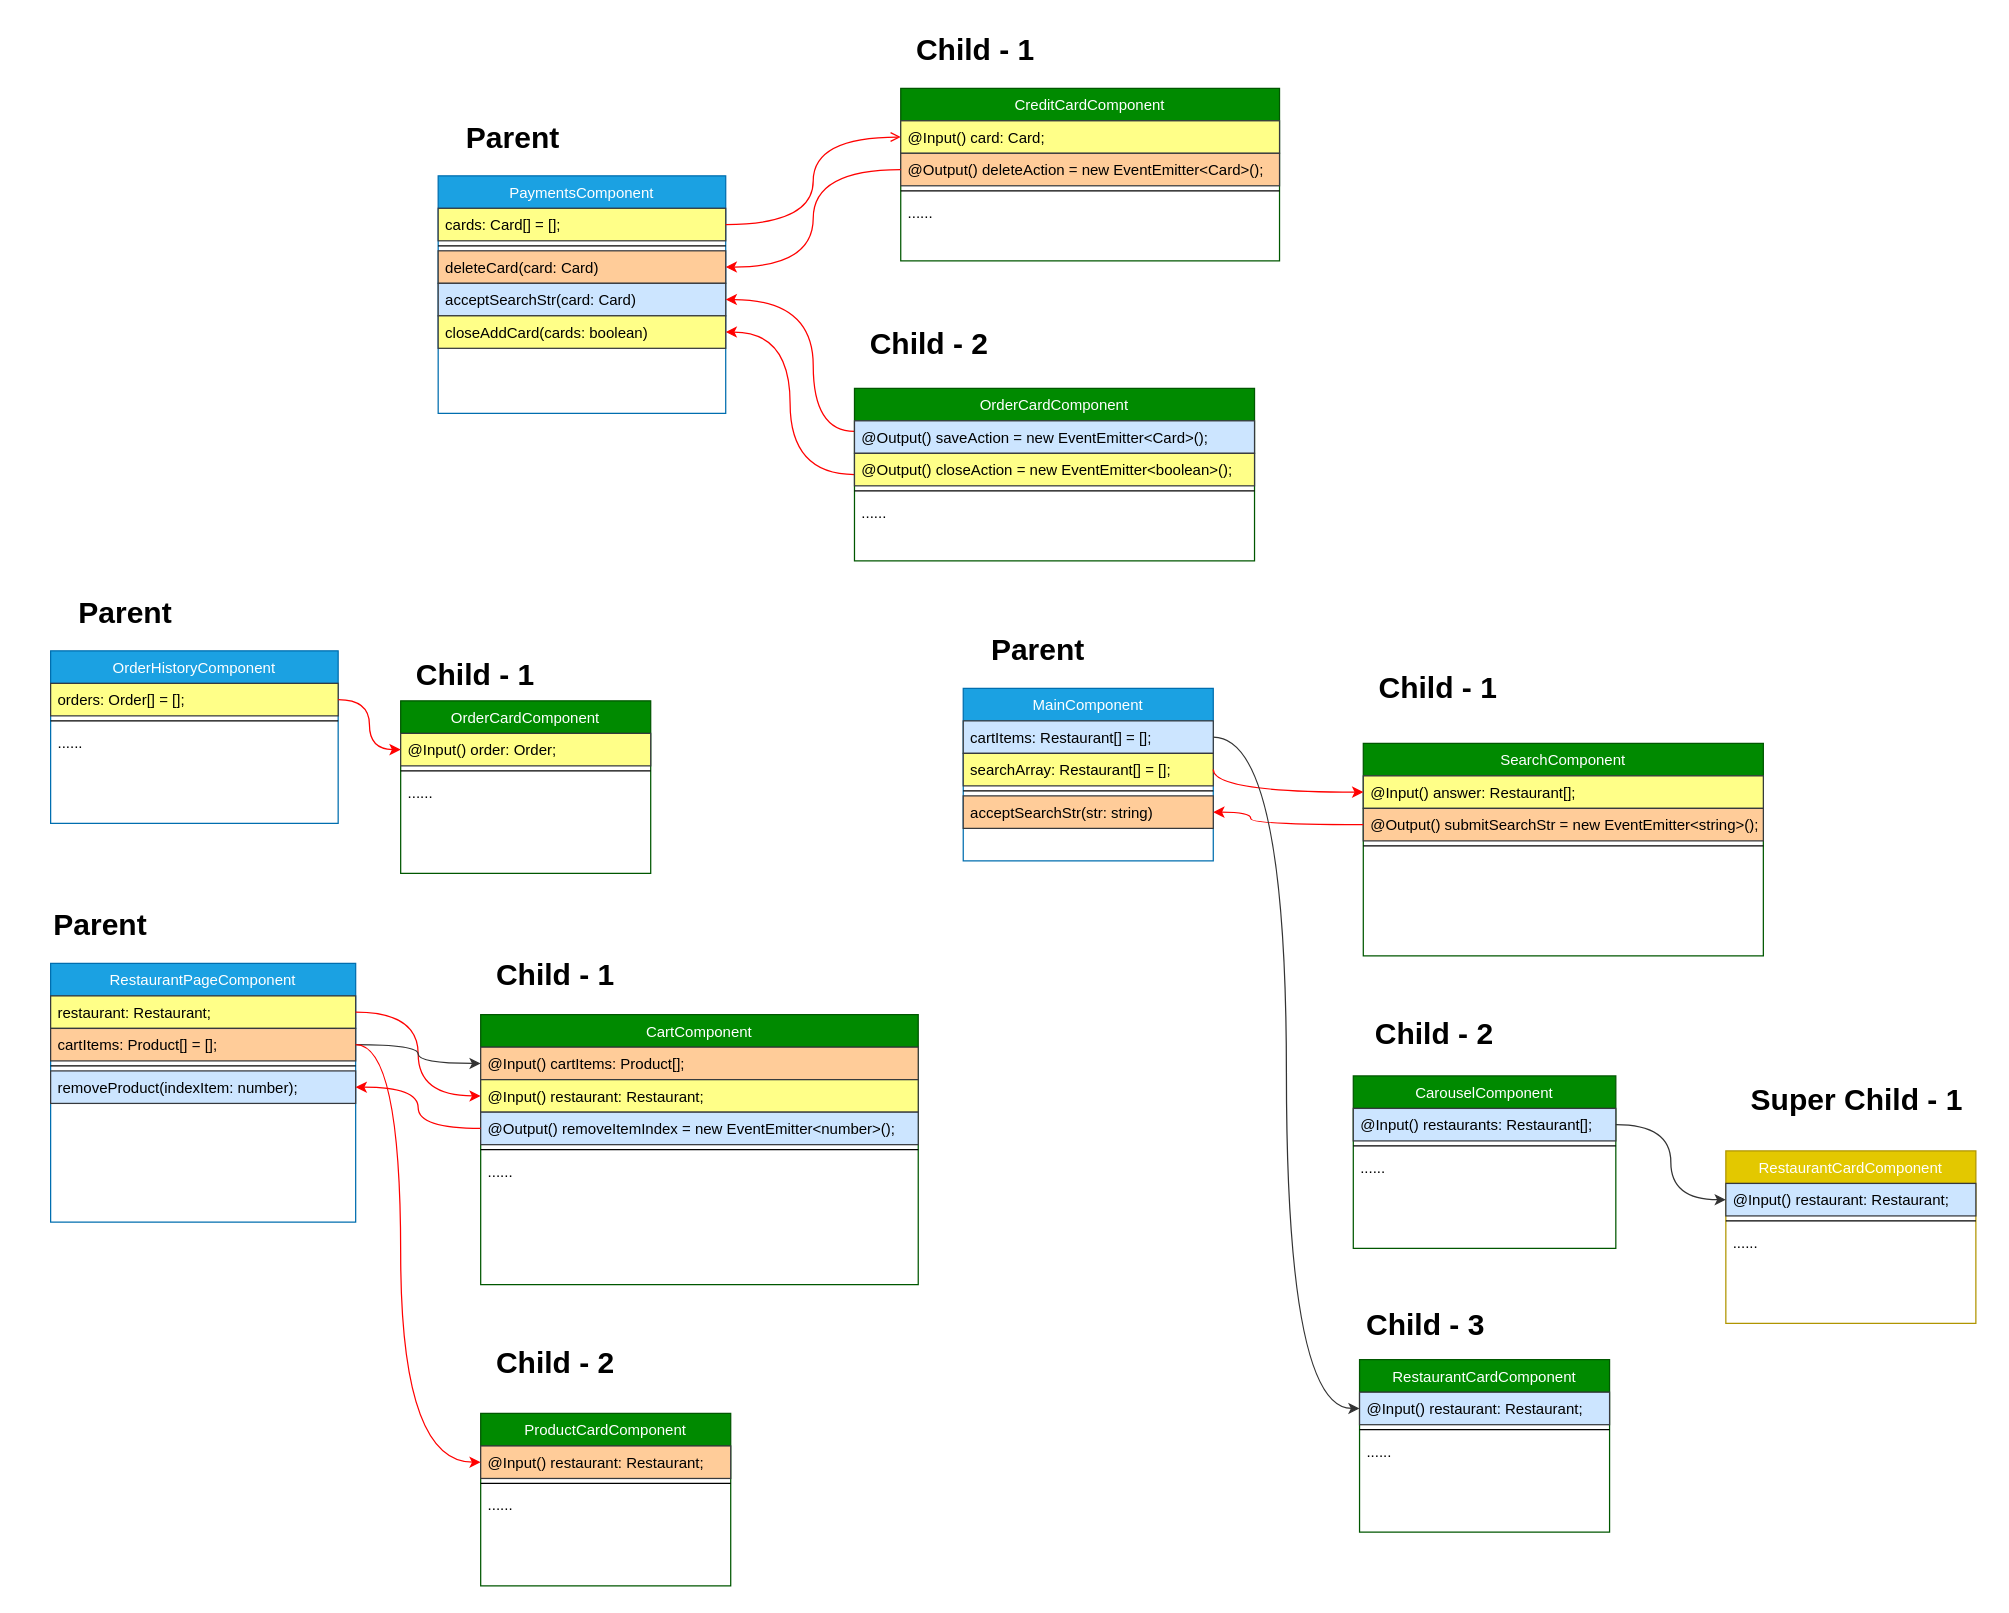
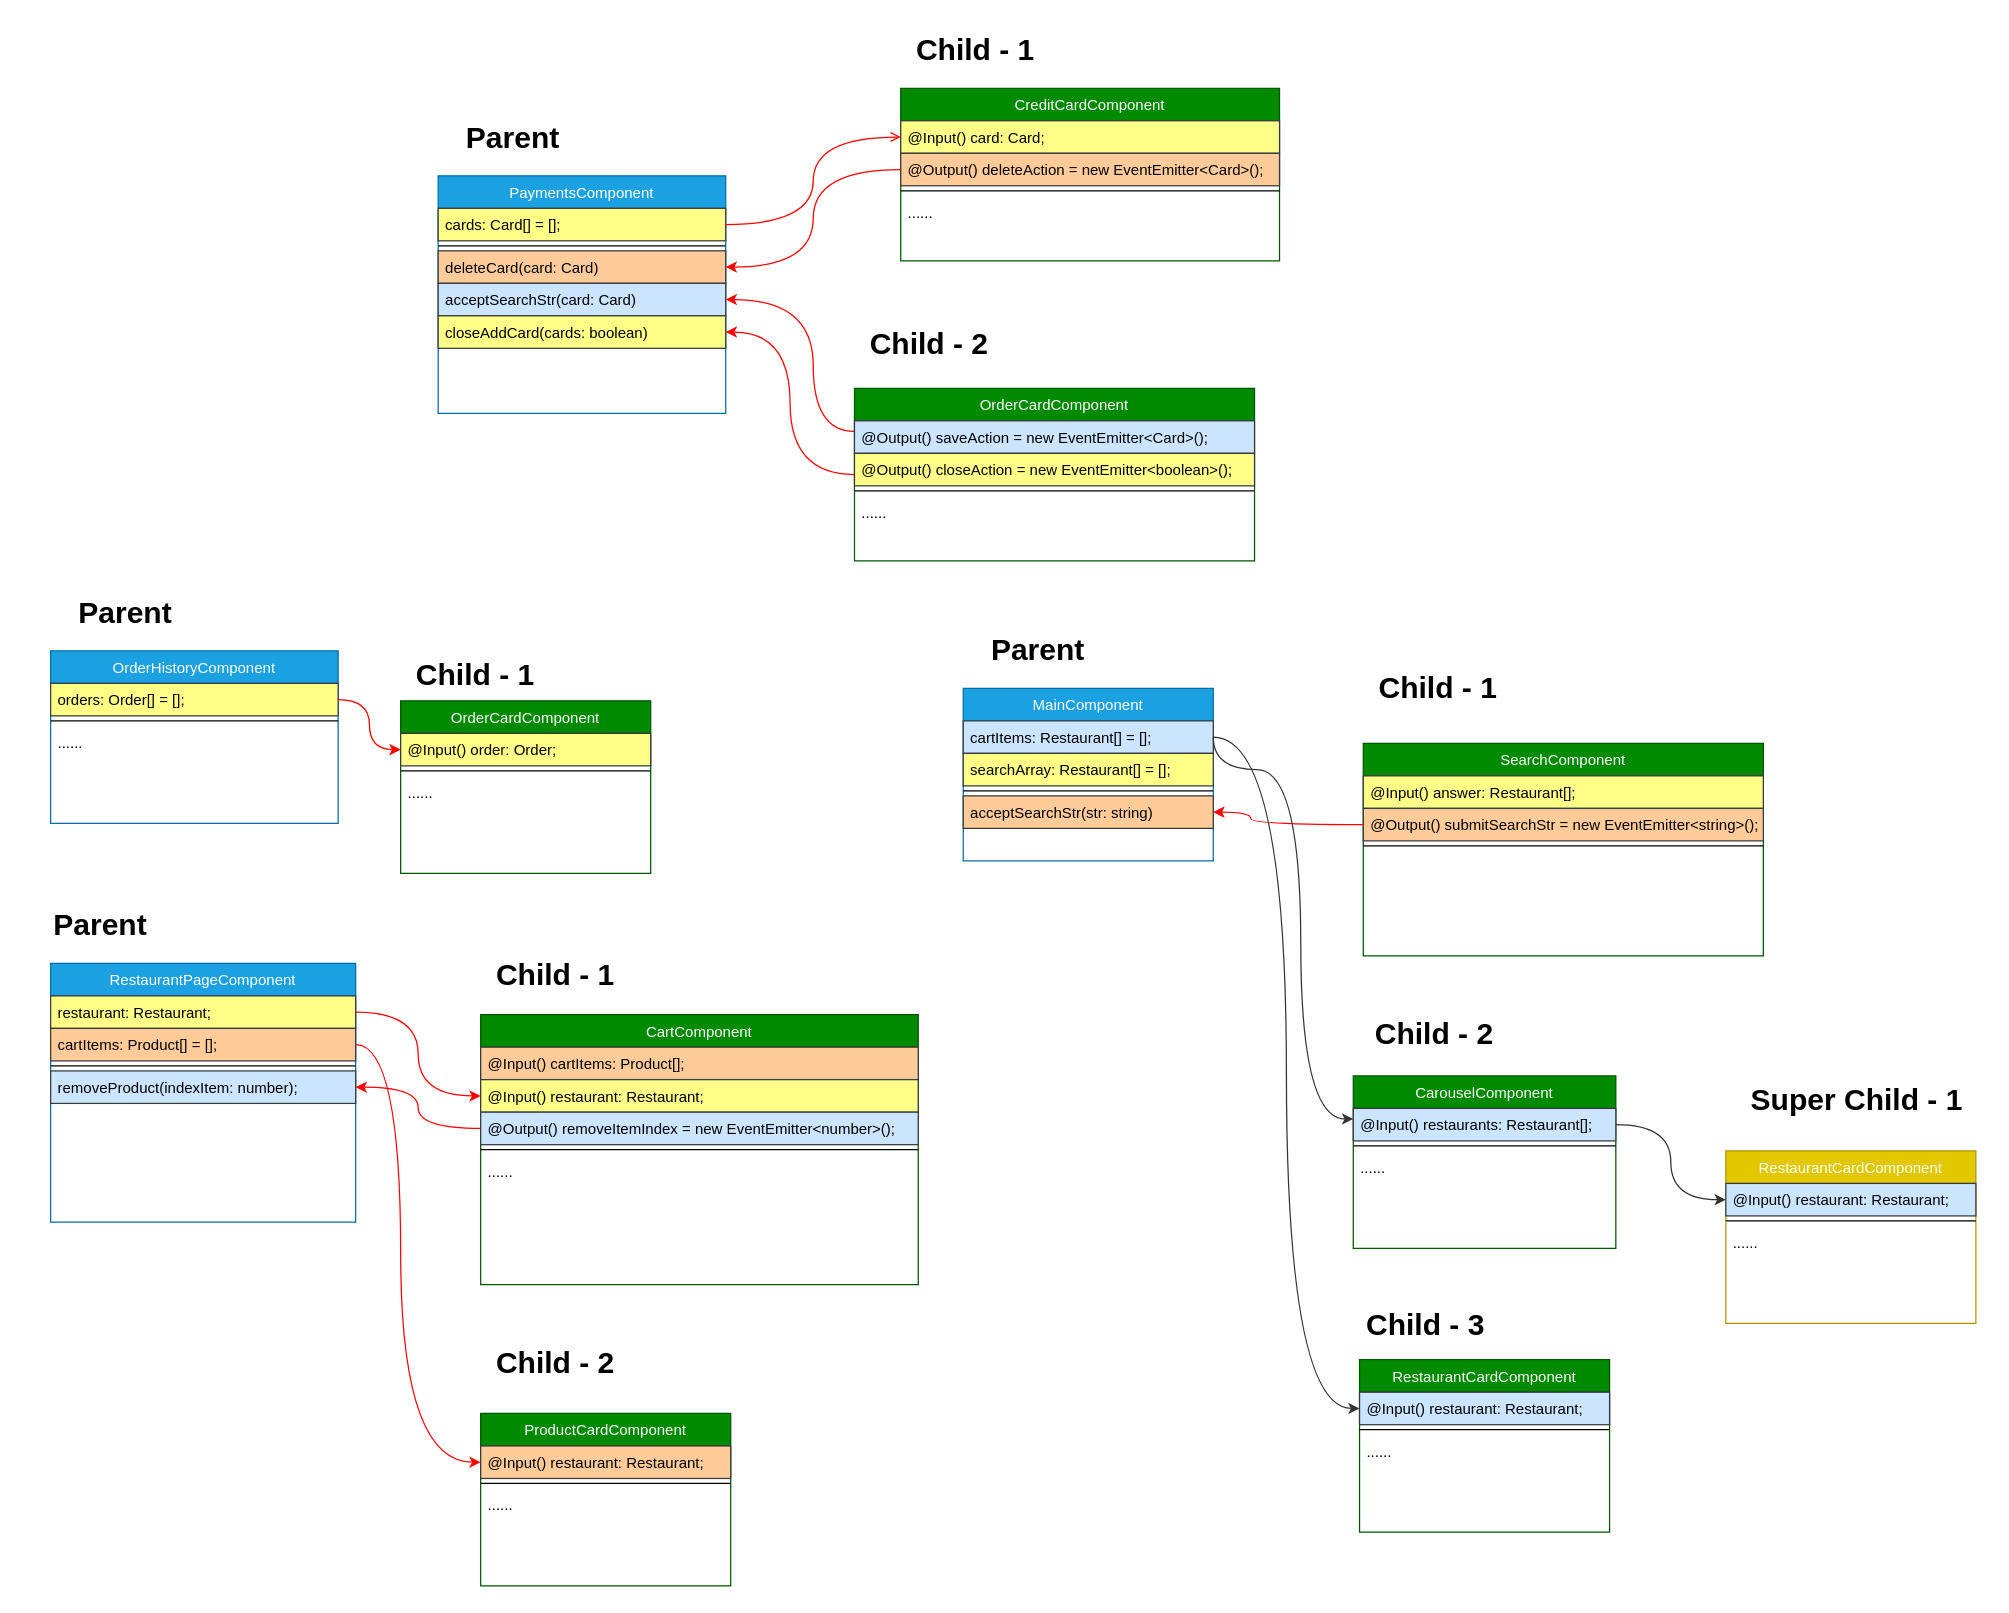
edge "searchArray: Restaurant[] = [];" -> "@Input() answer: Restaurant[];": removed
edge "cartItems: Restaurant[] = [];" -> "CarouselComponent": added
edge "cartItems: Product[] = [];" -> "@Input() cartItems: Product[];": removed
